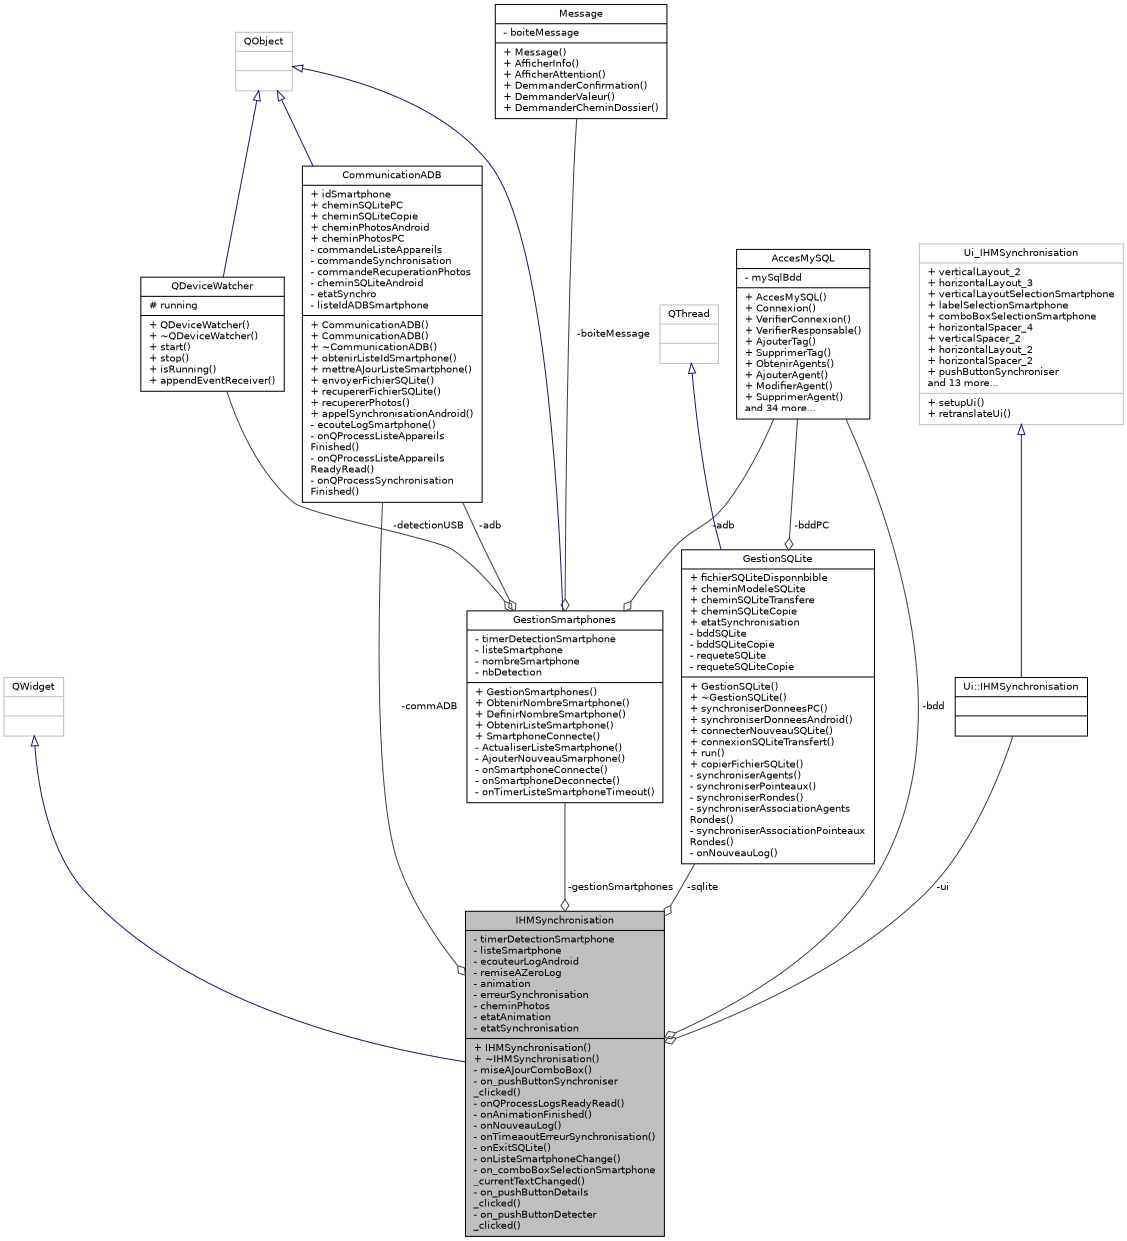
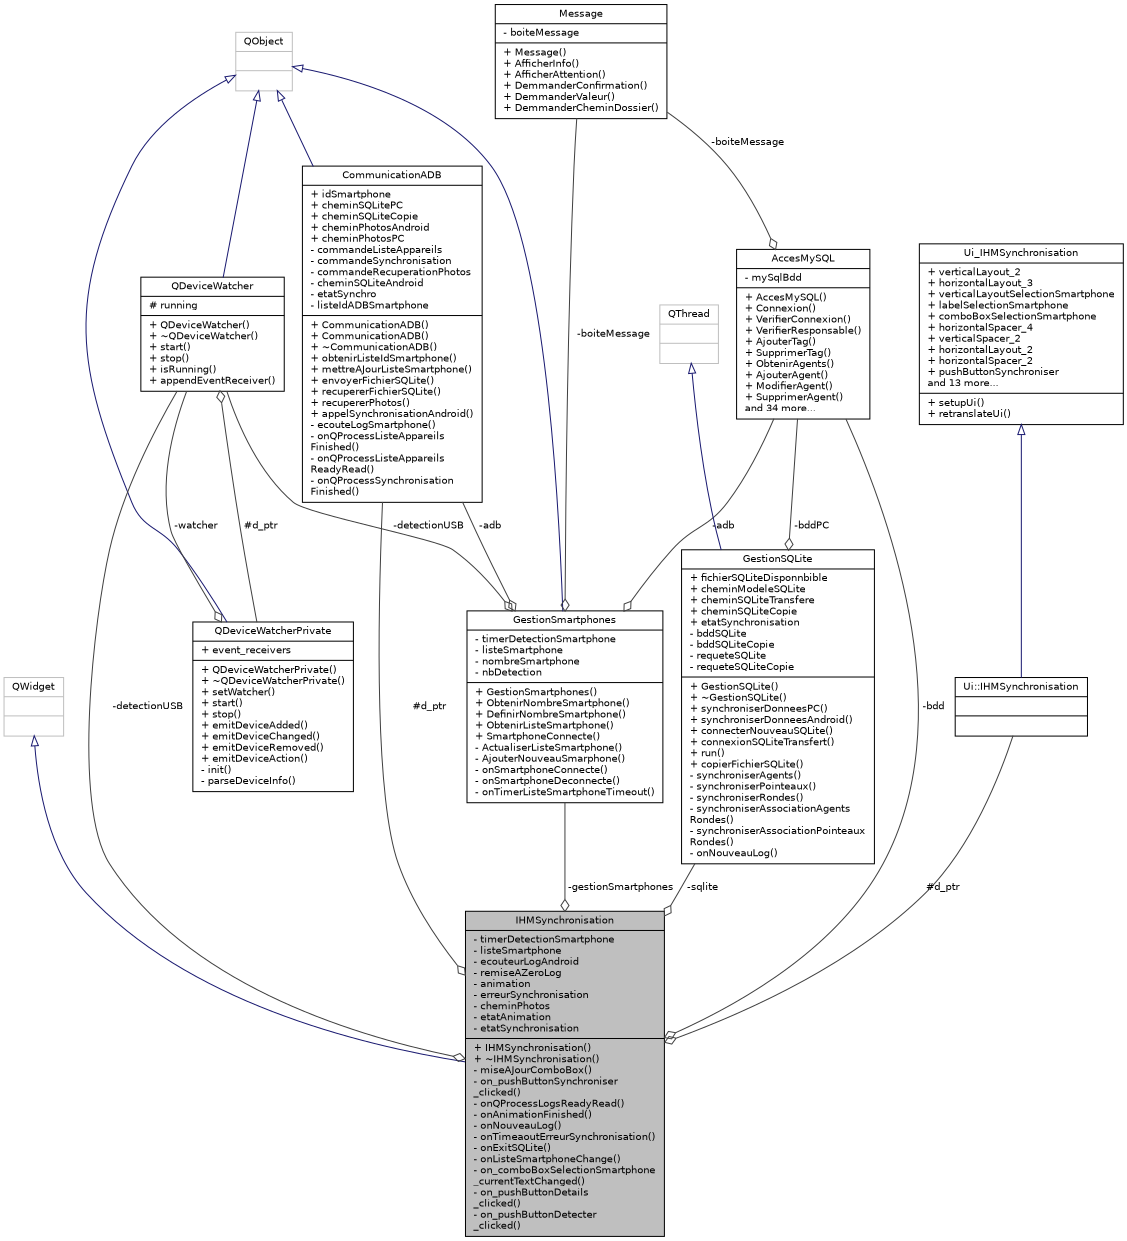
edge "Message" -> "AccesMySQL": added, label "-boiteMessage"
node "Ui_IHMSynchronisation": color grey75 -> black
node "QDeviceWatcherPrivate": added
edge "CommunicationADB" -> "IHMSynchronisation": label " -commADB" -> " #d_ptr"
edge "QDeviceWatcher" -> "IHMSynchronisation": added, label "-detectionUSB"
edge "Ui::IHMSynchronisation" -> "IHMSynchronisation": label " -ui" -> " #d_ptr"
